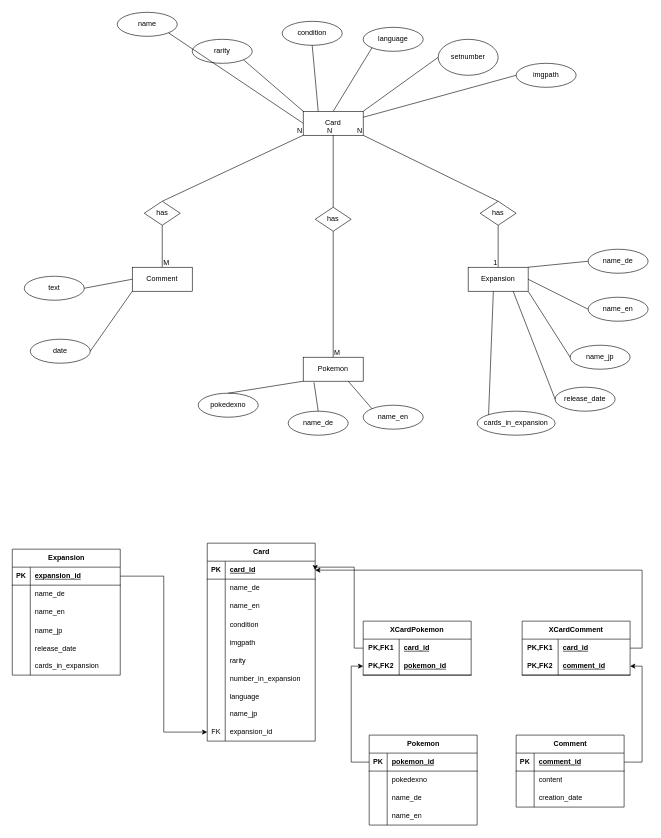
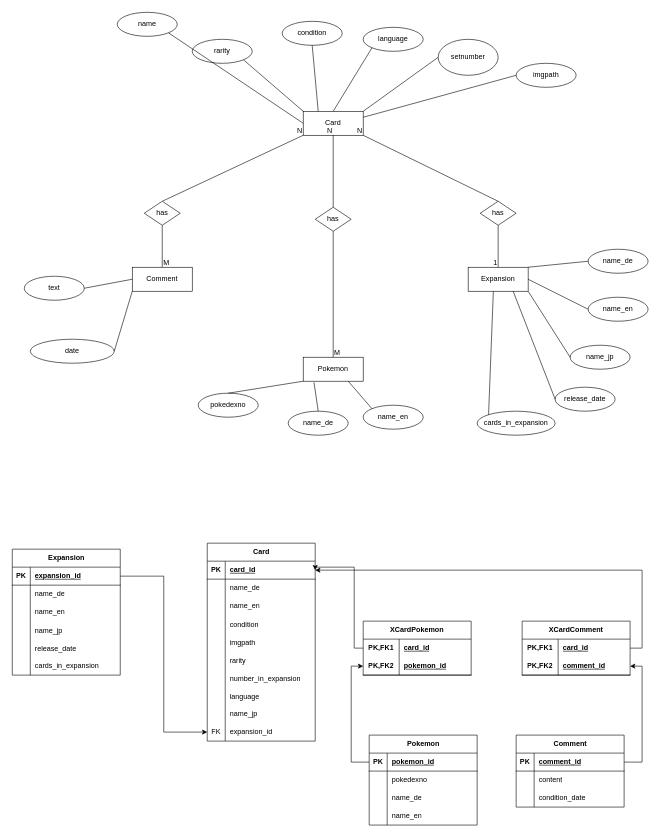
node "date": size 60x24 -> 84x24
node "creation_date": label "creation_date" -> "condition_date"
